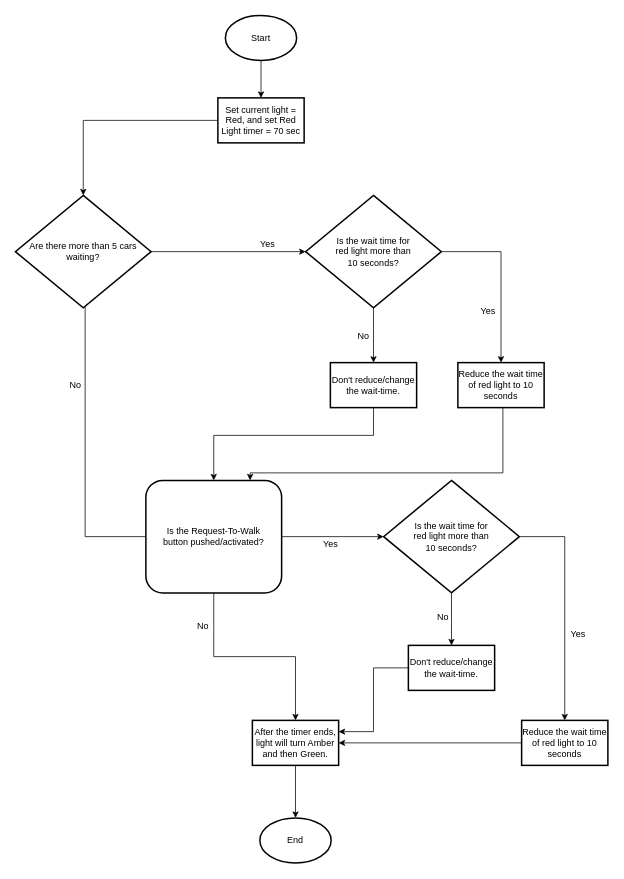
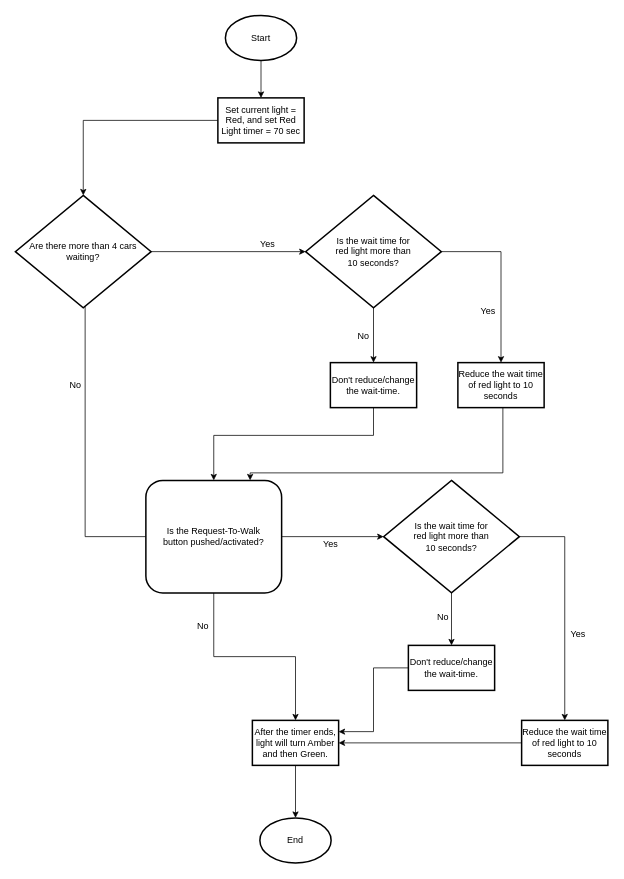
node "Are there more than 5 cars waiting?": label "Are there more than 5 cars waiting?" -> "Are there more than 4 cars waiting?"
